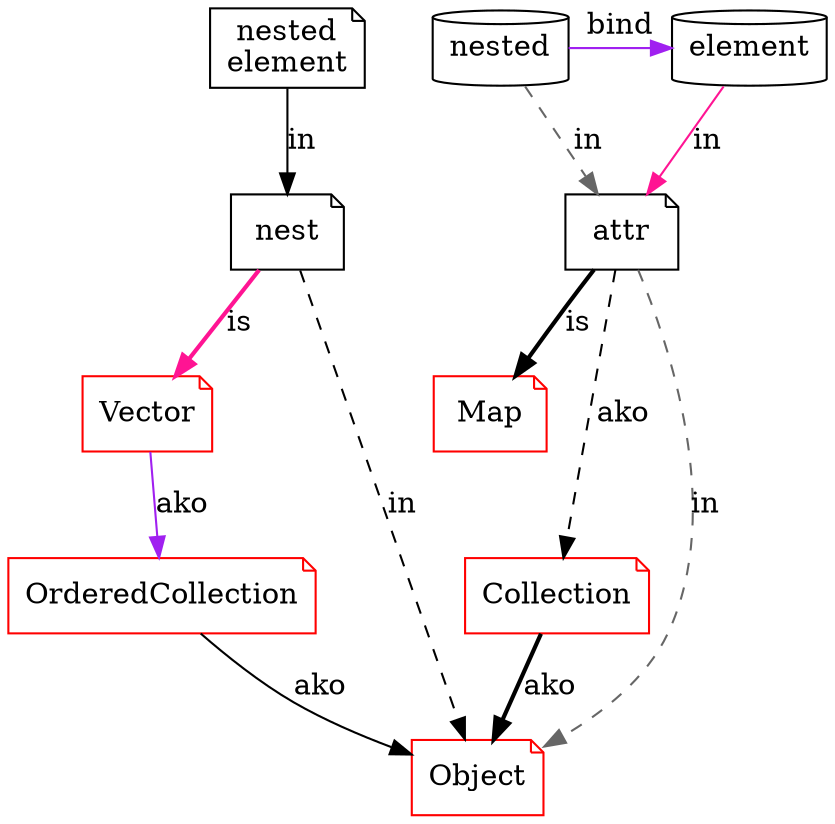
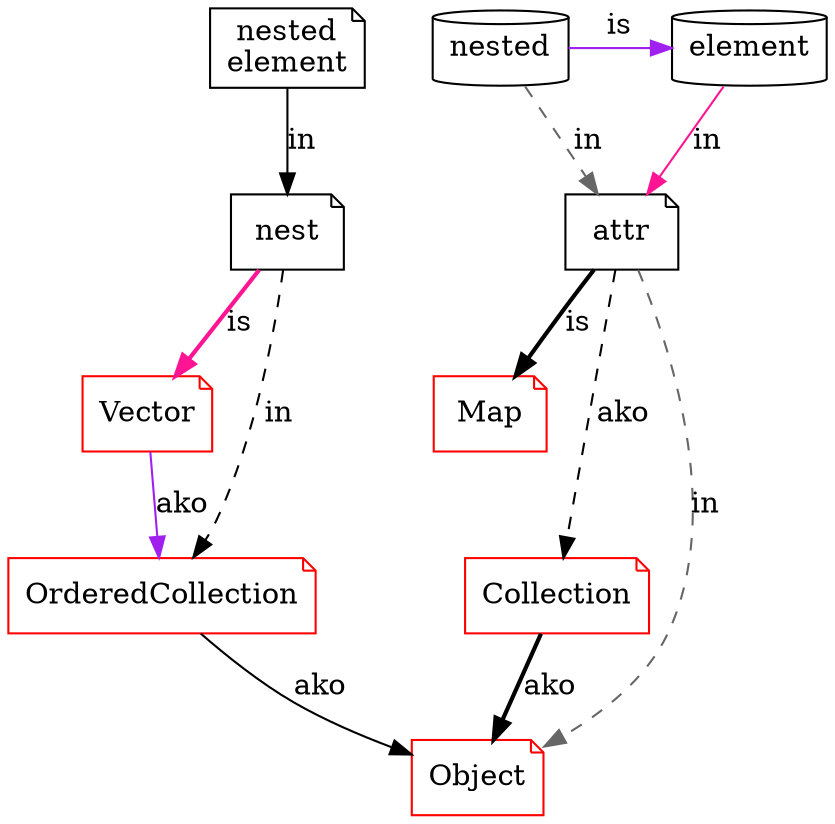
edge "nested" -> "element": label "bind" -> "is"
edge "nest" -> "Object": now "nest" -> "OrderedCollection"
